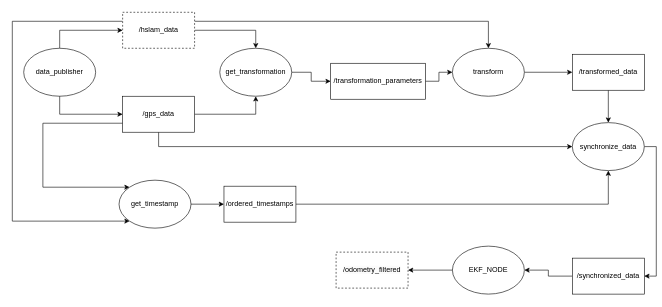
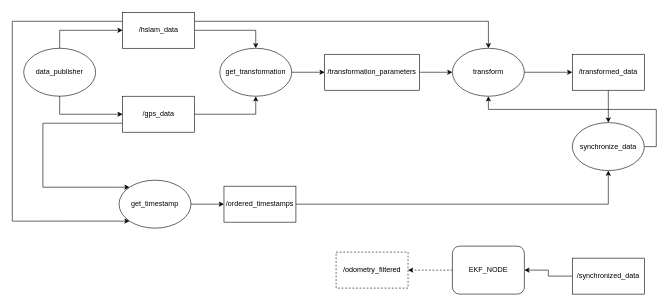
node "/hslam_data": style dashed -> solid
node "/transformation_parameters": moved (378, 81) -> (372, 72)
edge "/gps_data" -> "synchronize_data": removed
edge "EKF_NODE" -> "/odometry_filtered": style solid -> dashed
node "EKF_NODE": shape ellipse -> rounded rectangle
edge "synchronize_data" -> "/synchronized_data": now "synchronize_data" -> "transform"
